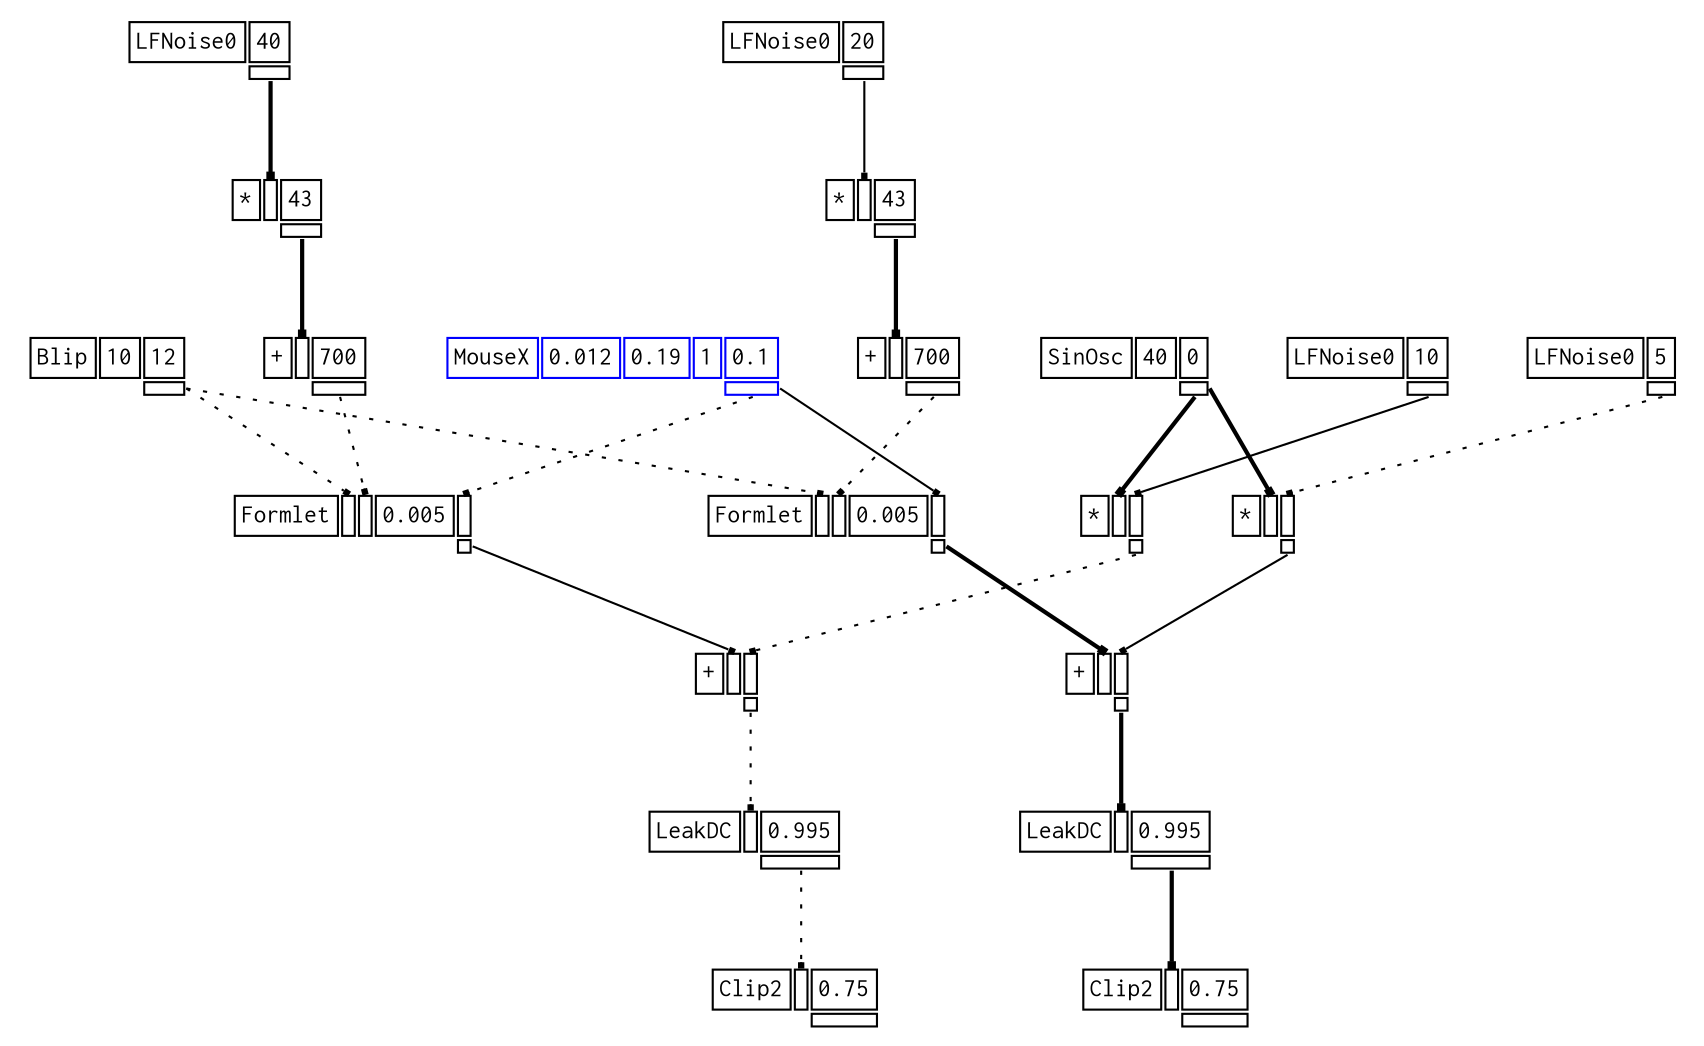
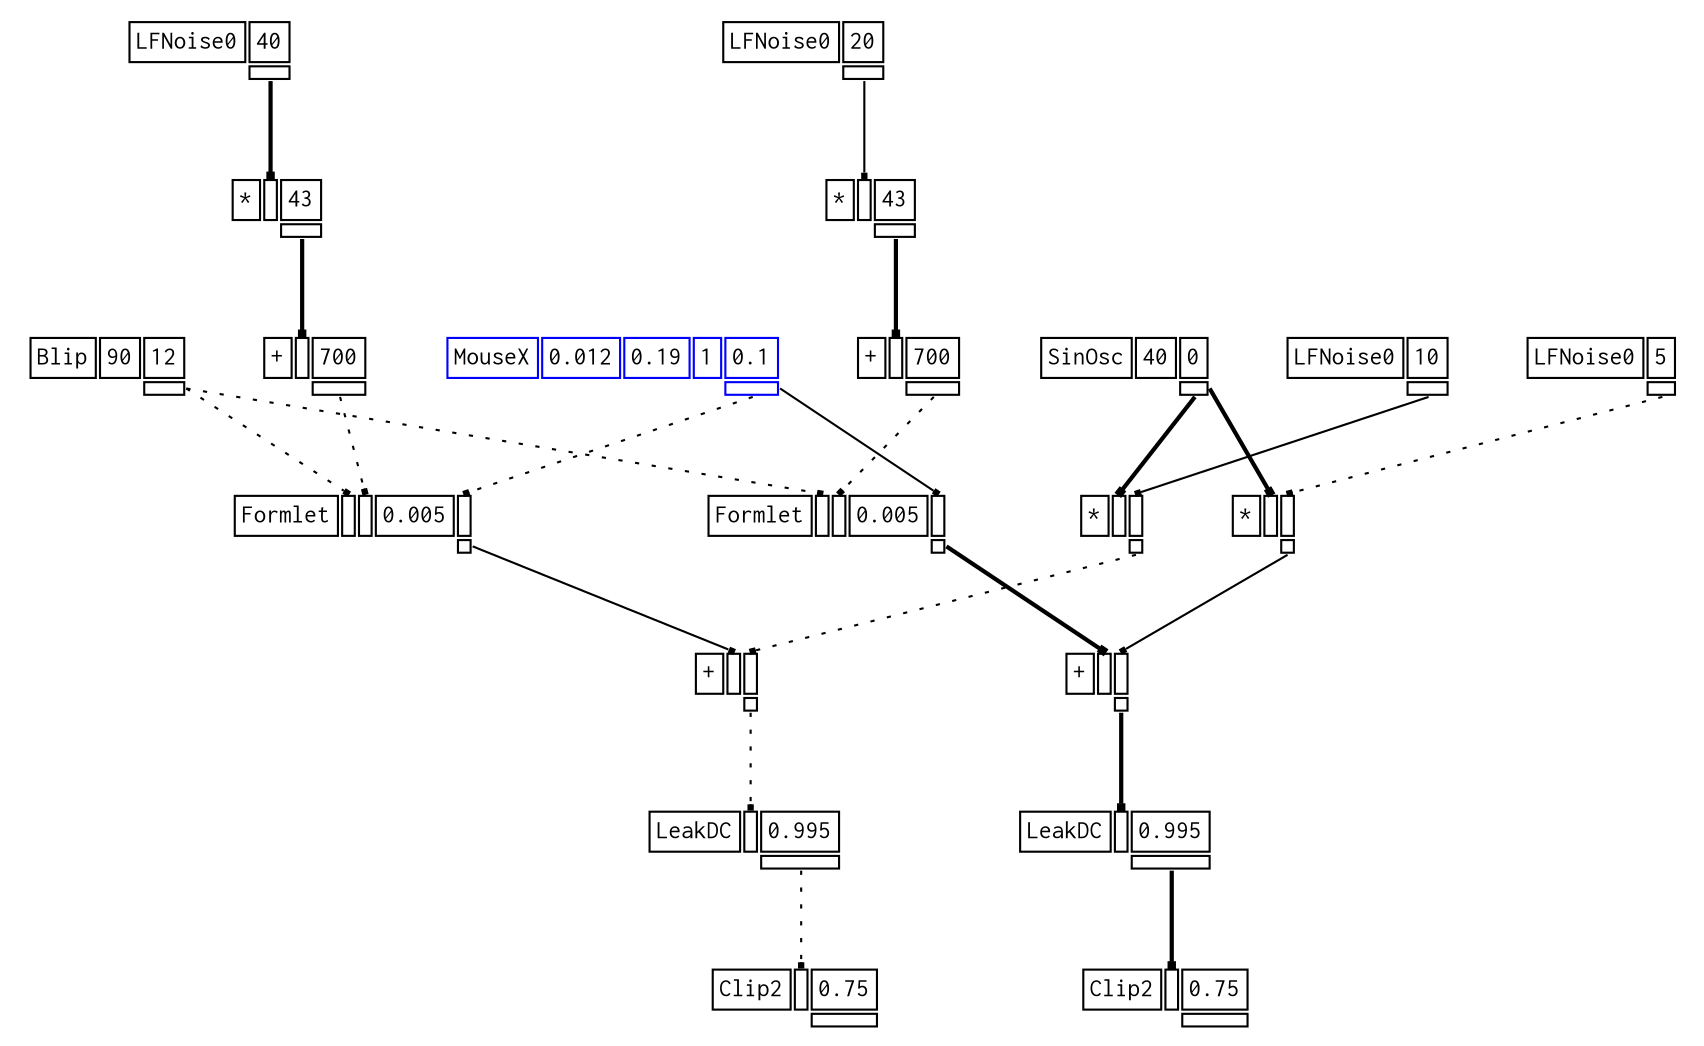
node "Blip": text "10" -> "90"
